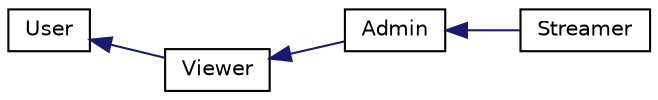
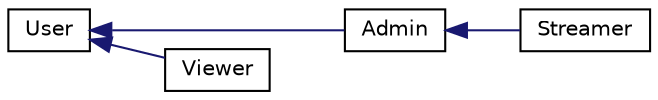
edge "Admin" -> "Viewer": now "Admin" -> "User"
